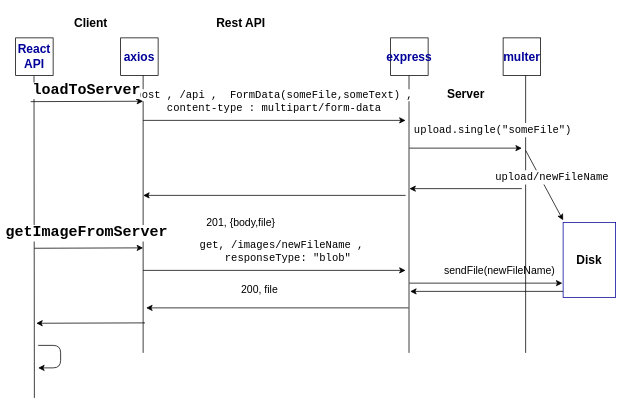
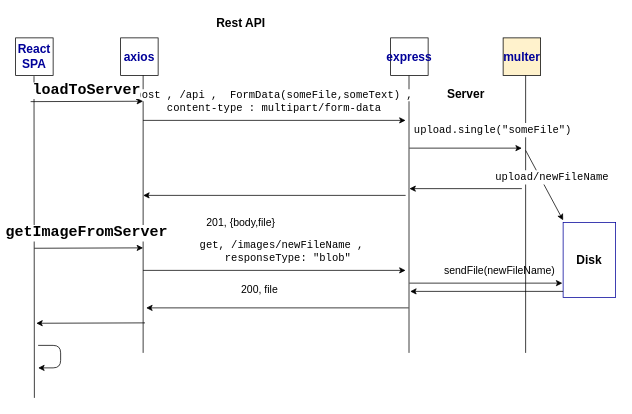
node "Client": removed
node "React API": label "React API" -> "React SPA"
node "multer": fillcolor #ffffff -> #fff2cc
